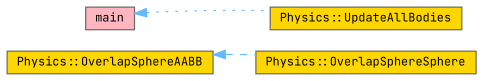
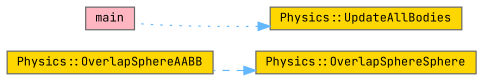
edge "Physics::UpdateAllBodies" -> "main": reversed
edge "Physics::OverlapSphereSphere" -> "Physics::OverlapSphereAABB": reversed
